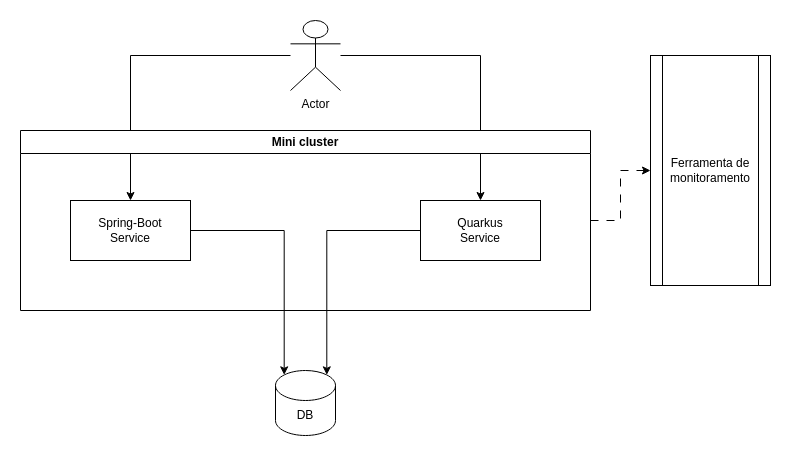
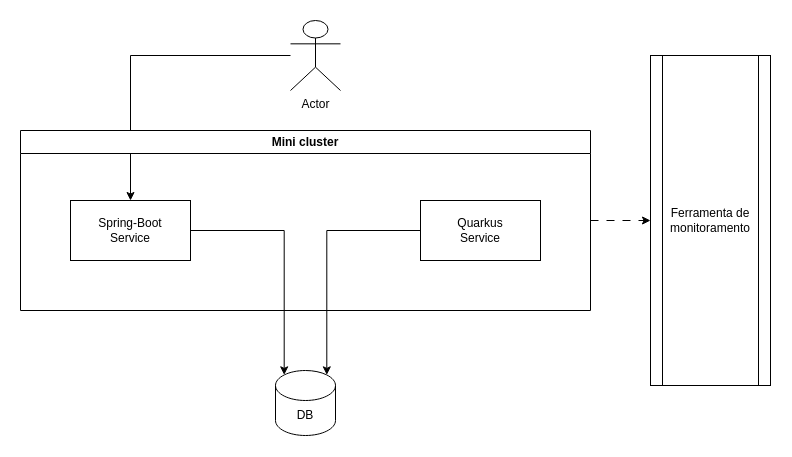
edge "Actor" -> "Quarkus Service": removed
node "Ferramenta de monitoramento": size 120x230 -> 120x330
